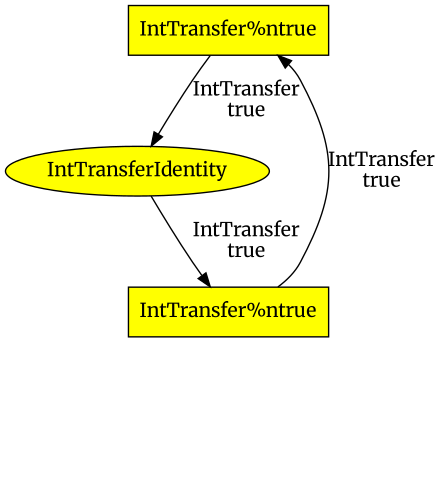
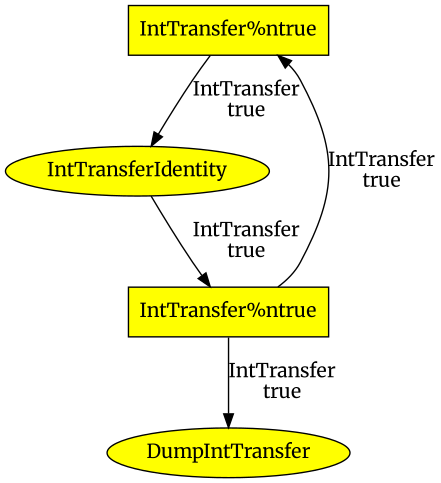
node "DumpIntTransfer": added
